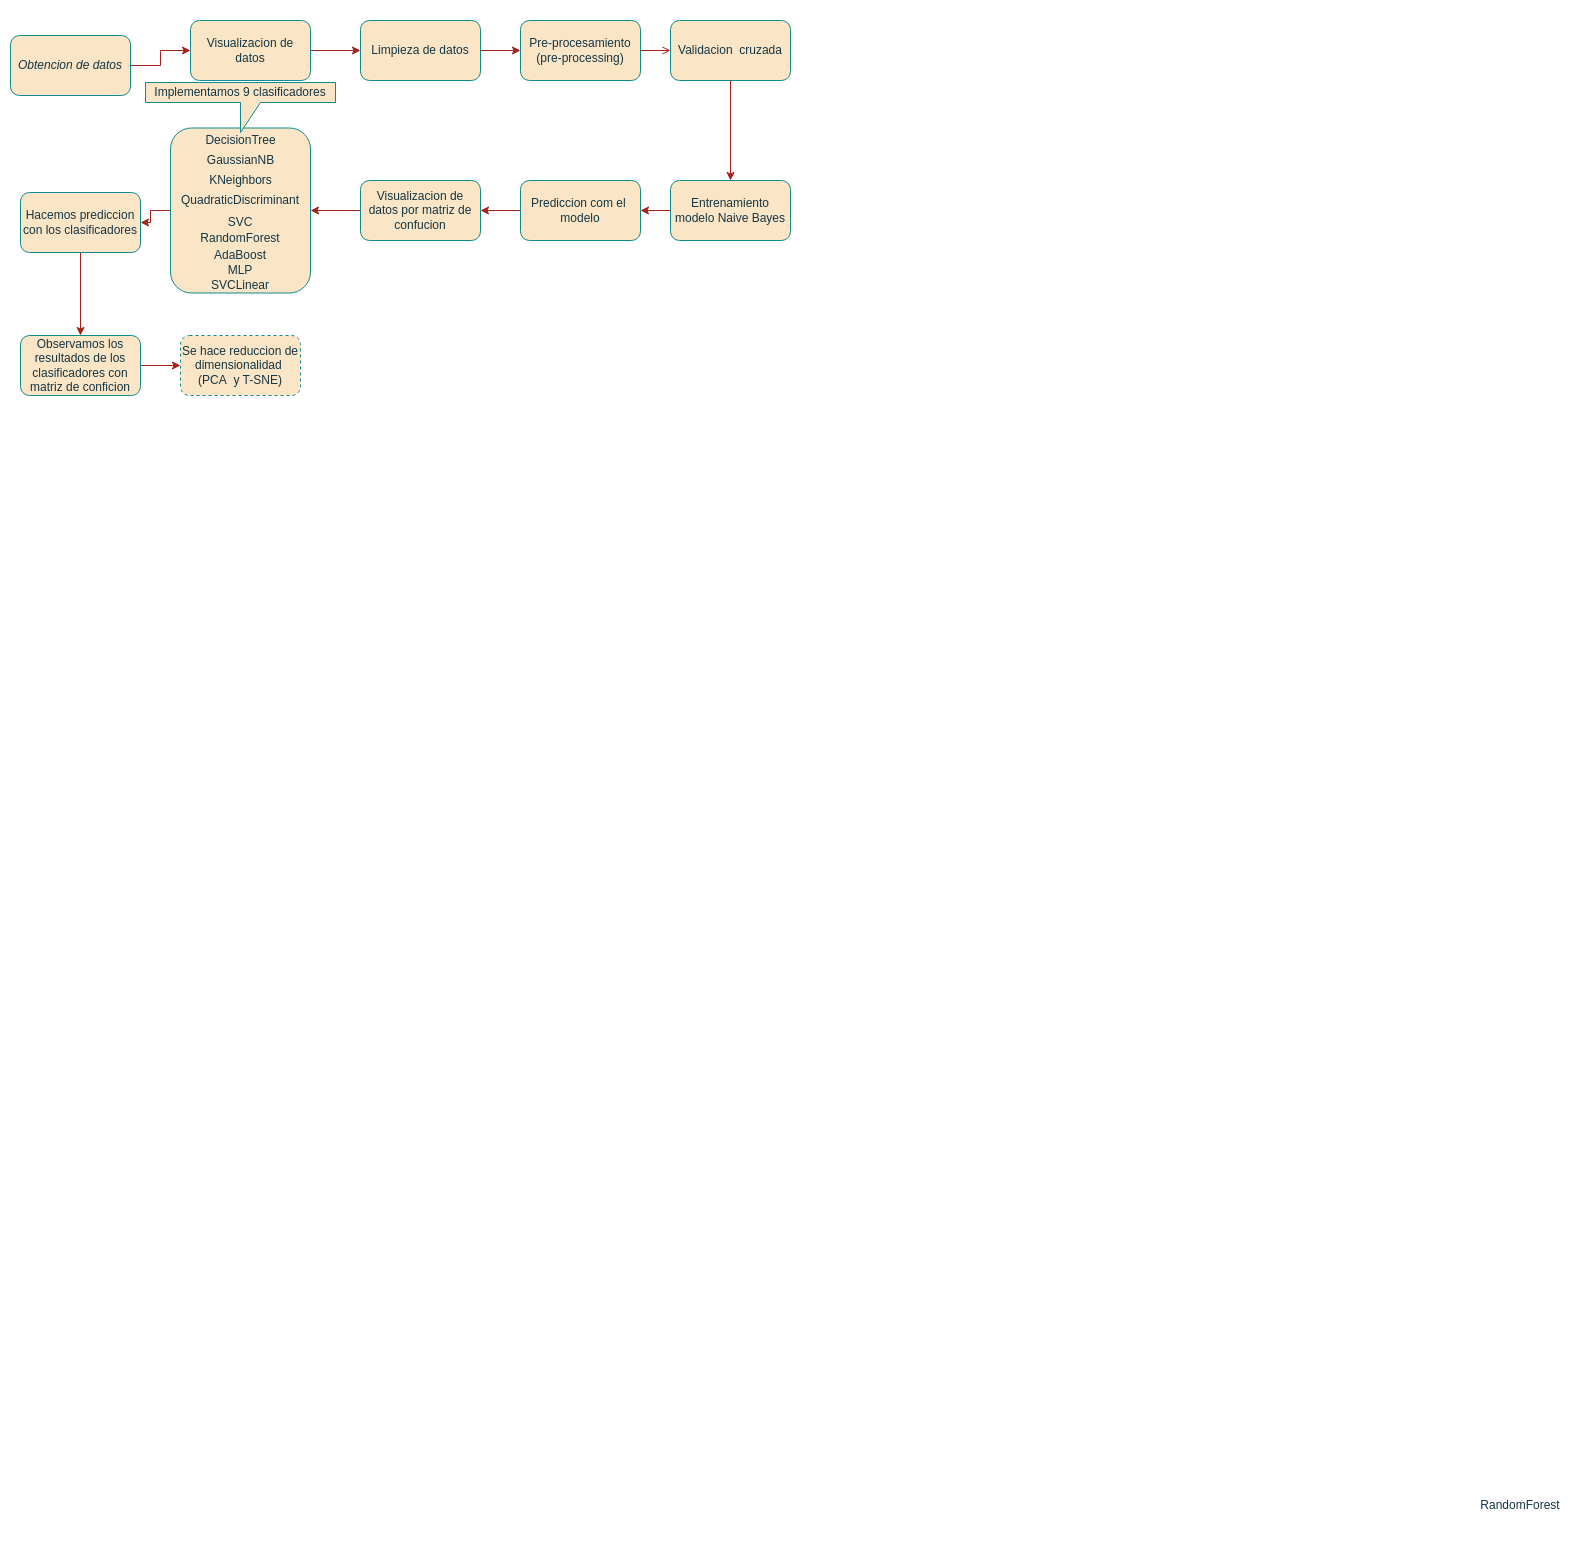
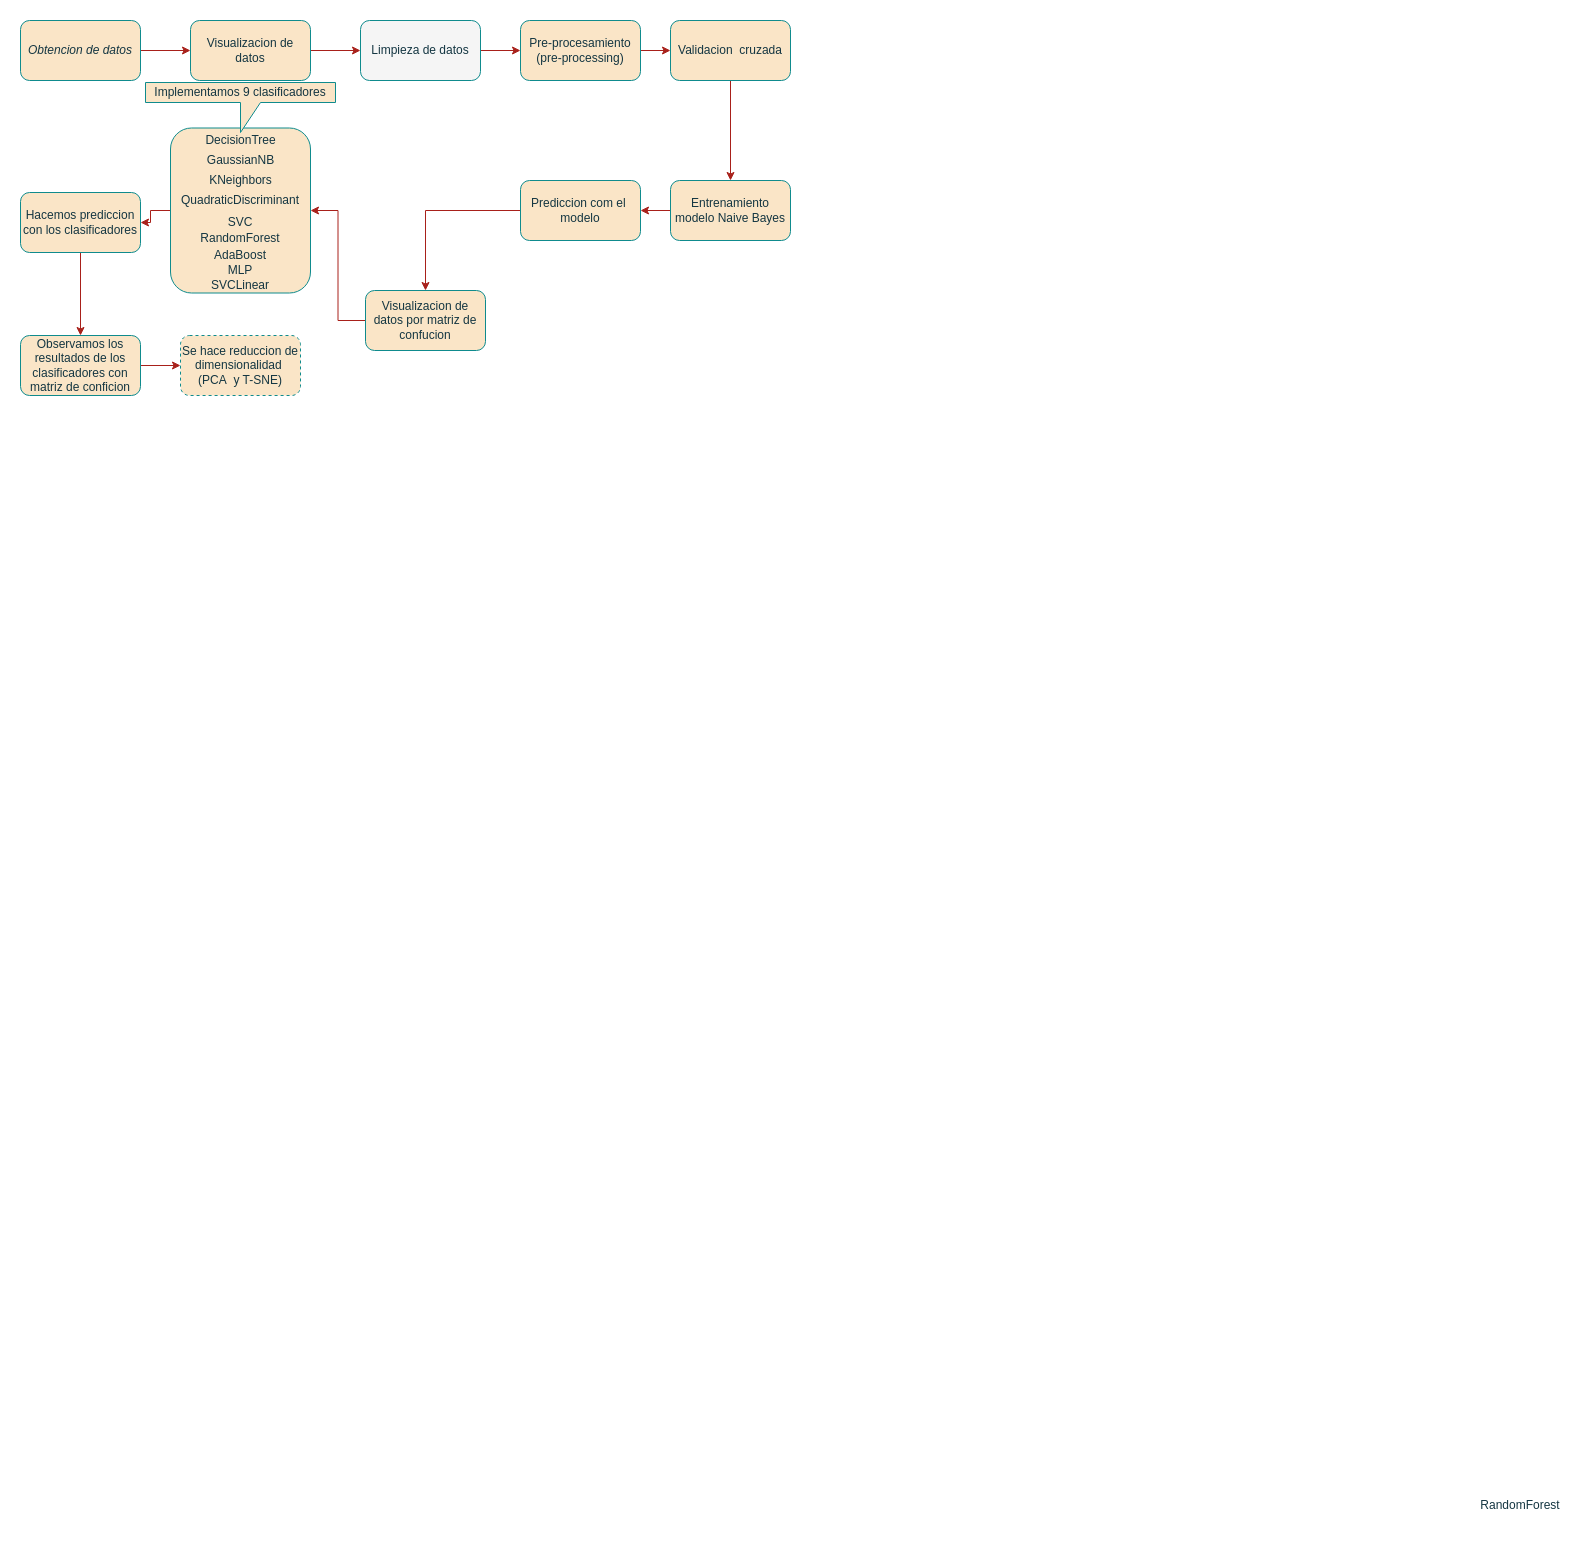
node "Limpieza de datos": fillcolor #fae5c7 -> #f5f5f5
edge "Pre-procesamiento (pre-processing)" -> "Validacion cruzada": arrowhead open -> classic
node "Obtencion de datos": moved (71, 66) -> (81, 51)
node "Visualizacion de datos por matriz de confucion": moved (421, 211) -> (426, 321)
